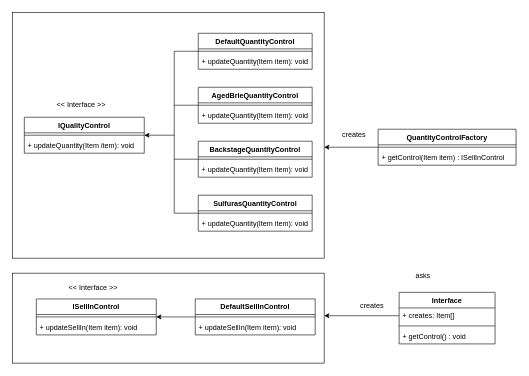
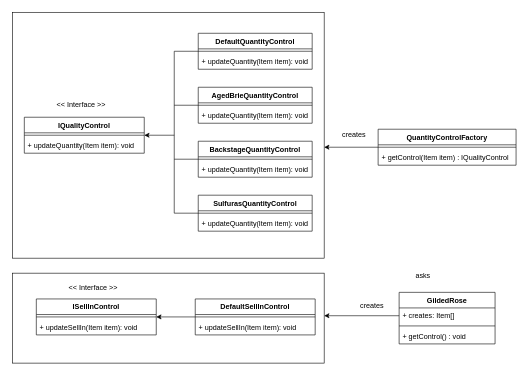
node "+ getControl(Item item) : ISellInControl": label "+ getControl(Item item) : ISellInControl" -> "+ getControl(Item item) : IQualityControl"
node "Interface": label "Interface" -> "GildedRose"
